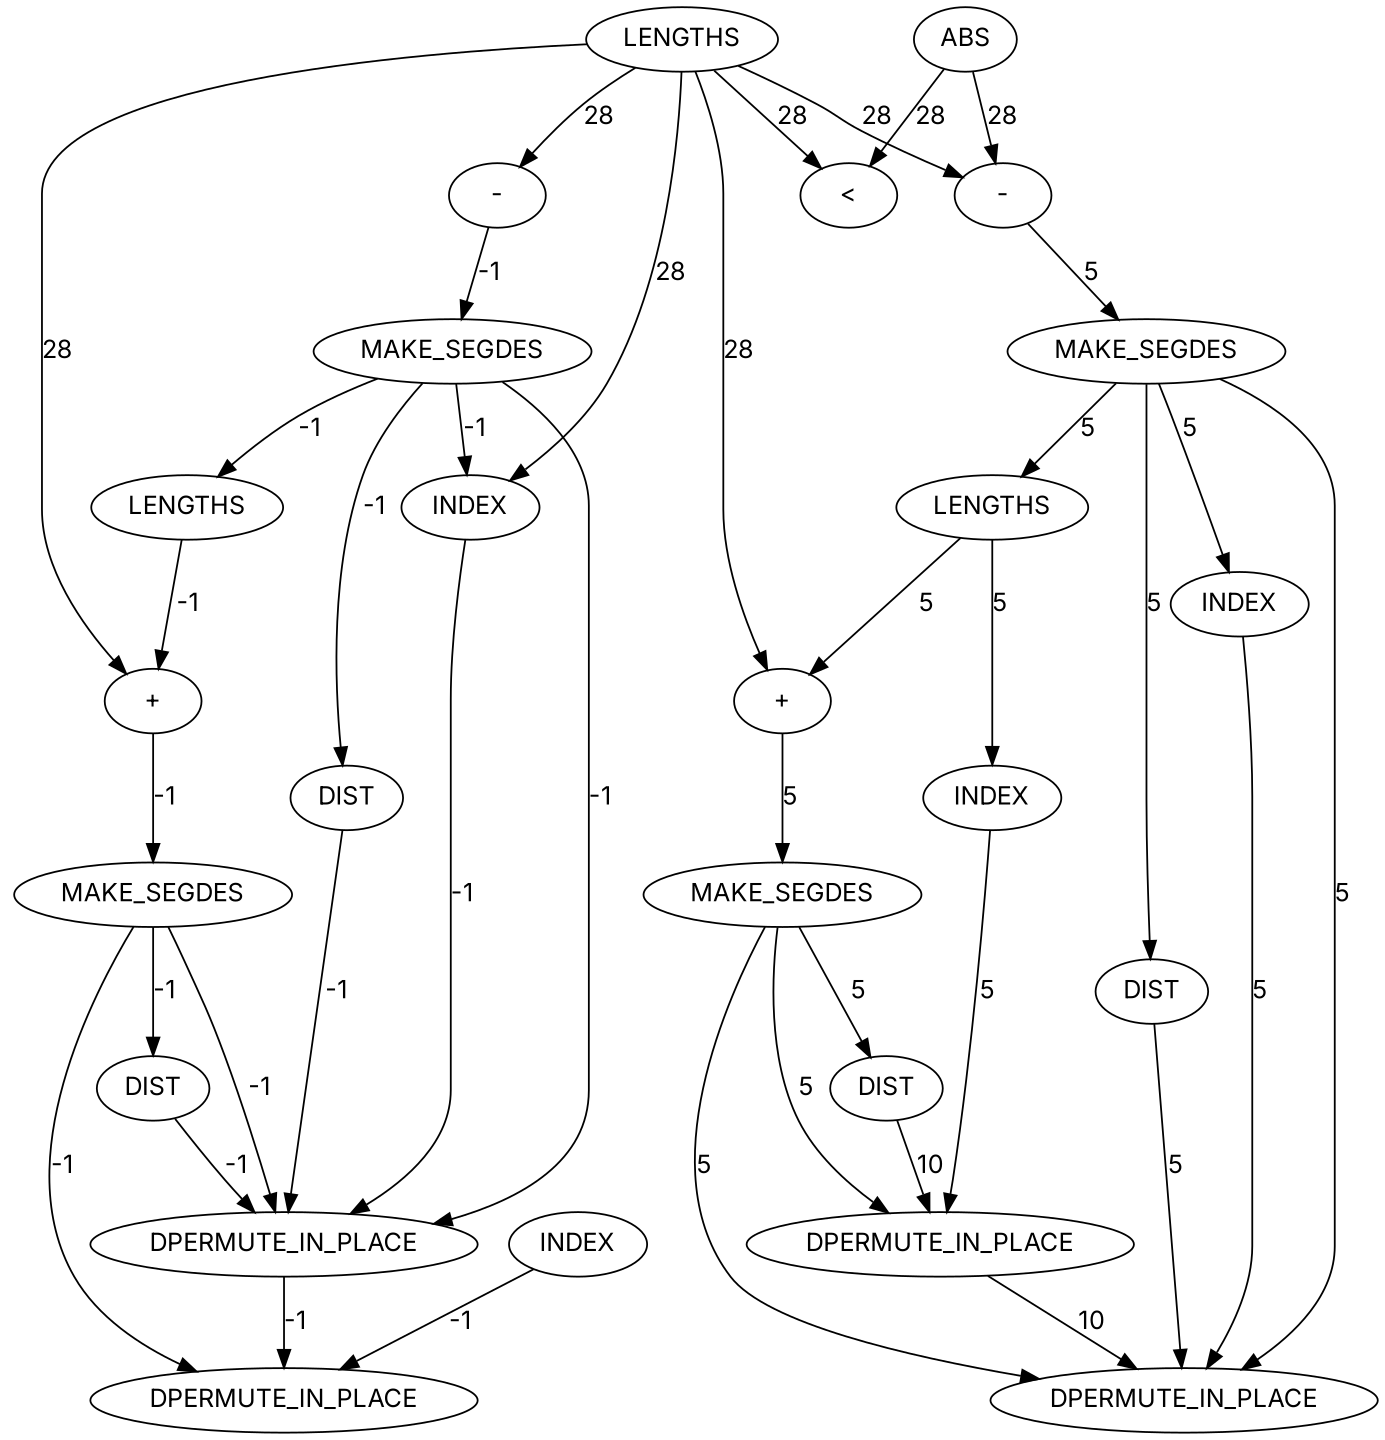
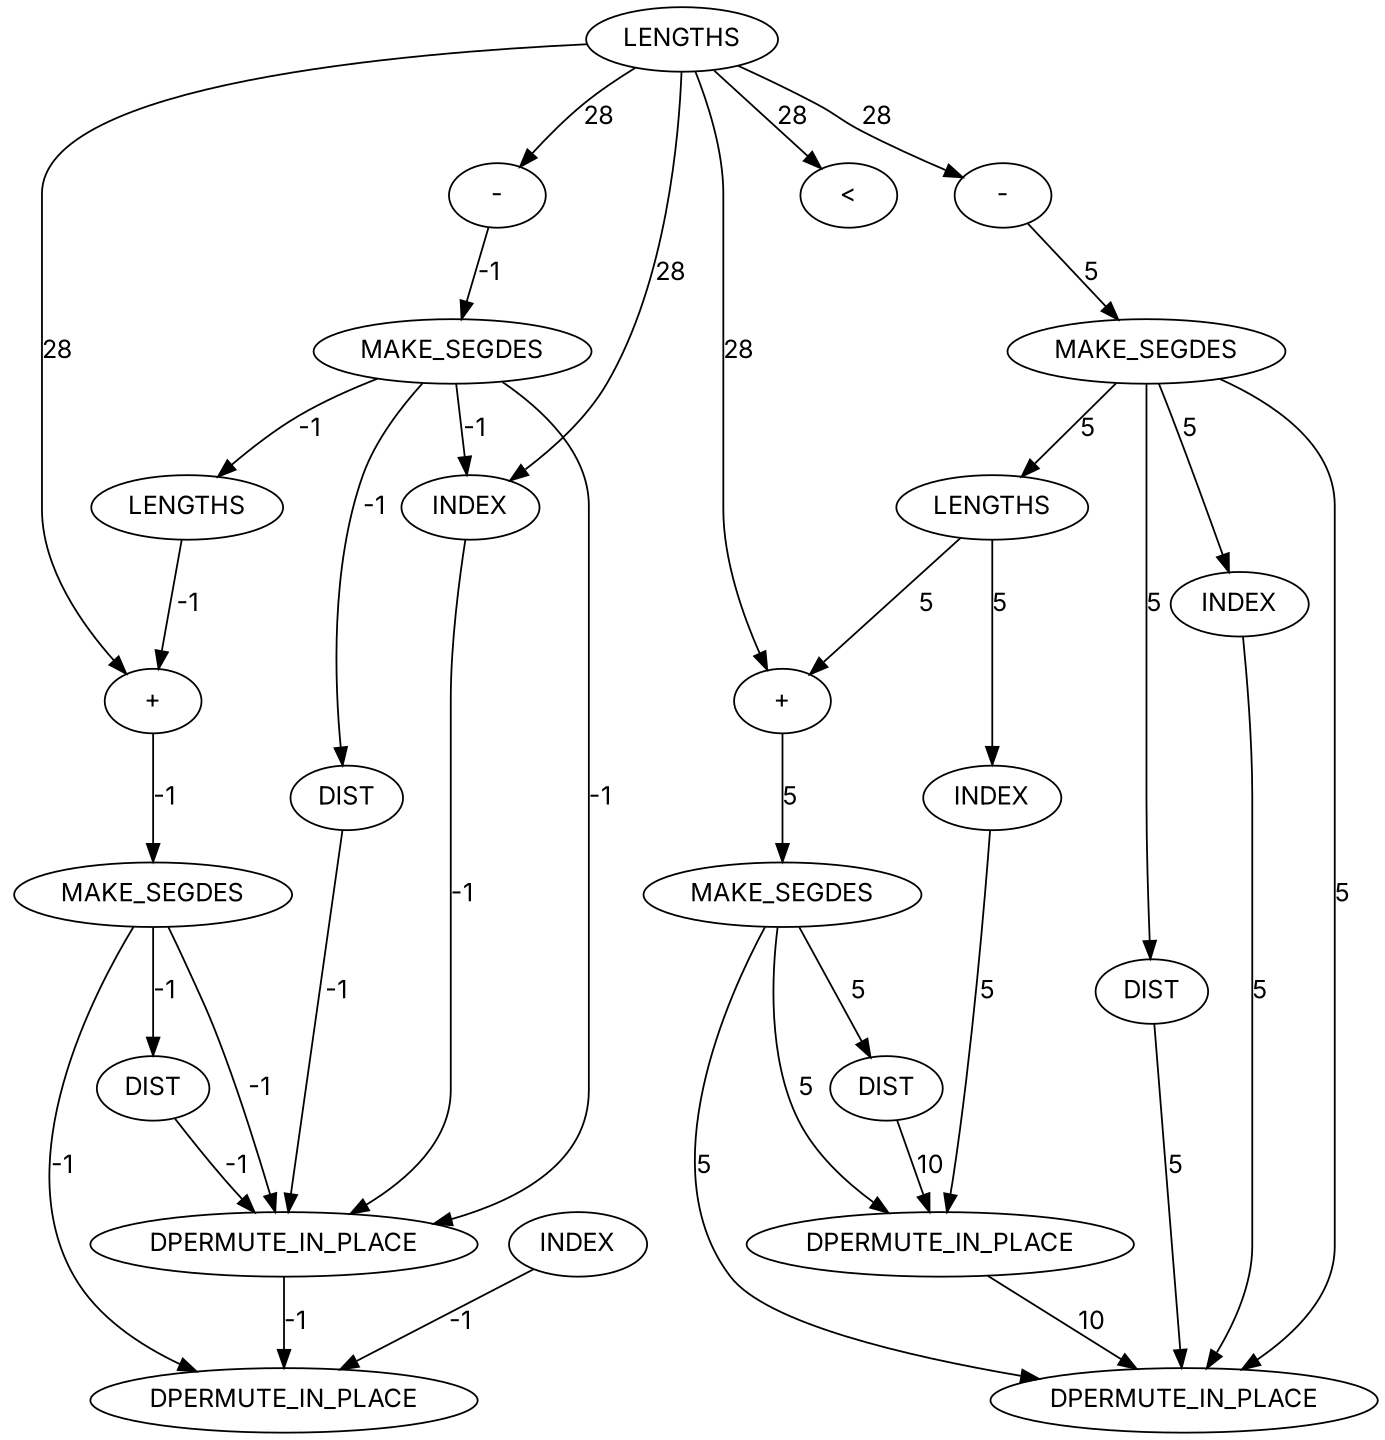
node "ABS": removed
